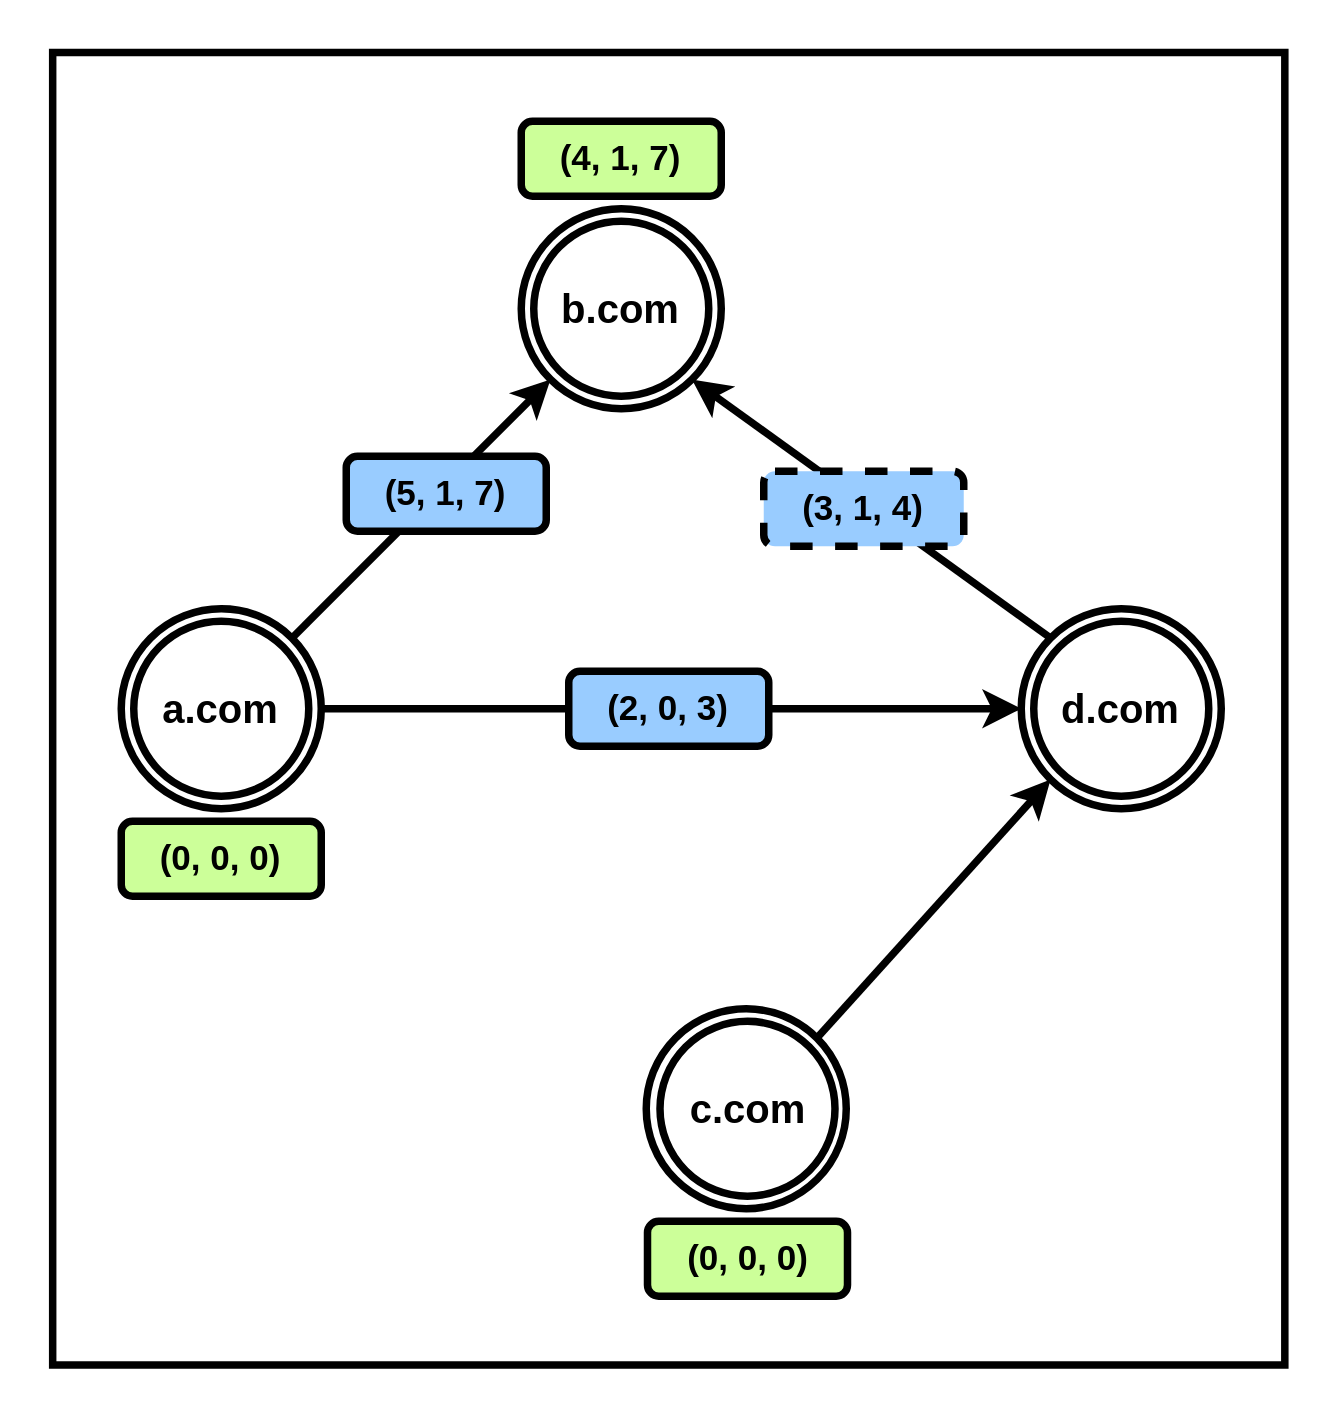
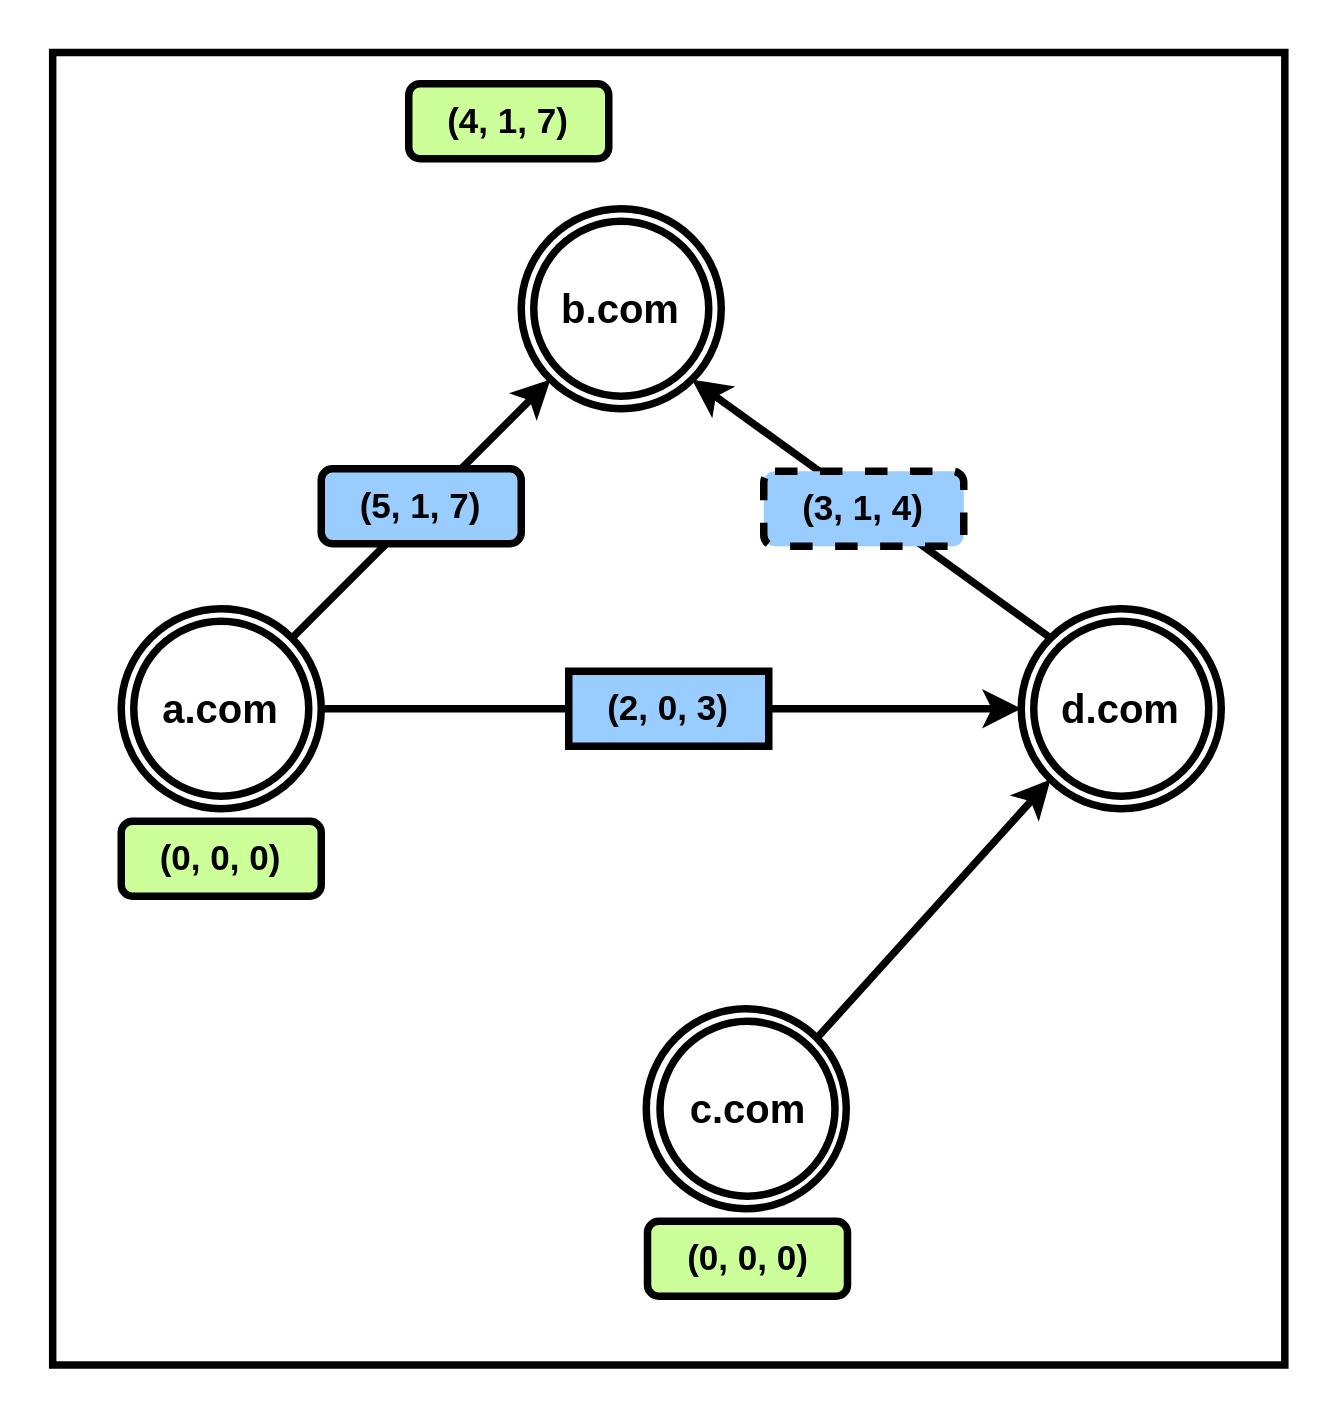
node "(4, 1, 7)": moved (621, 159) -> (509, 121)
node "(5, 1, 7)": moved (446, 494) -> (421, 506)
node "(2, 0, 3)": shape rounded rectangle -> rectangle
